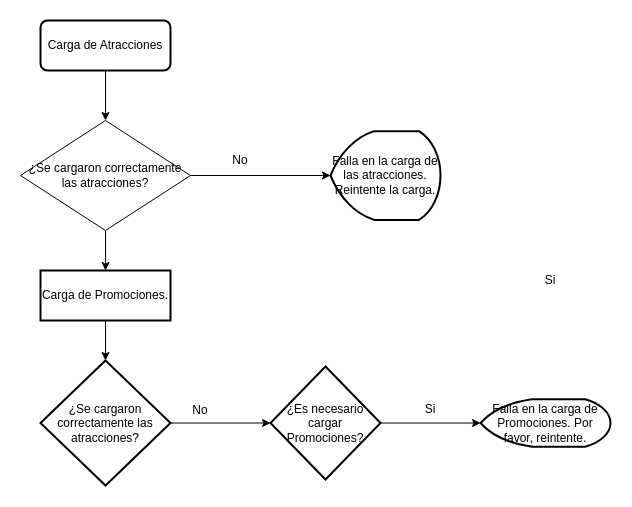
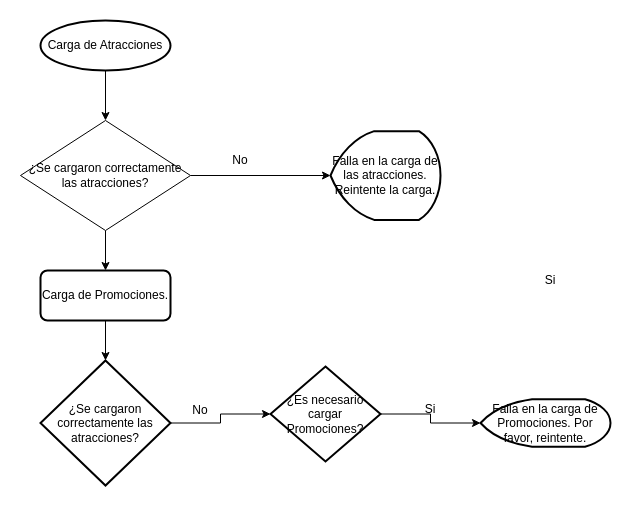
node "Carga de Atracciones": shape rounded rectangle -> ellipse
node "Carga de Promociones.": shape rectangle -> rounded rectangle
node "¿Es necesario cargar Promociones?": size 110x113 -> 110x95
